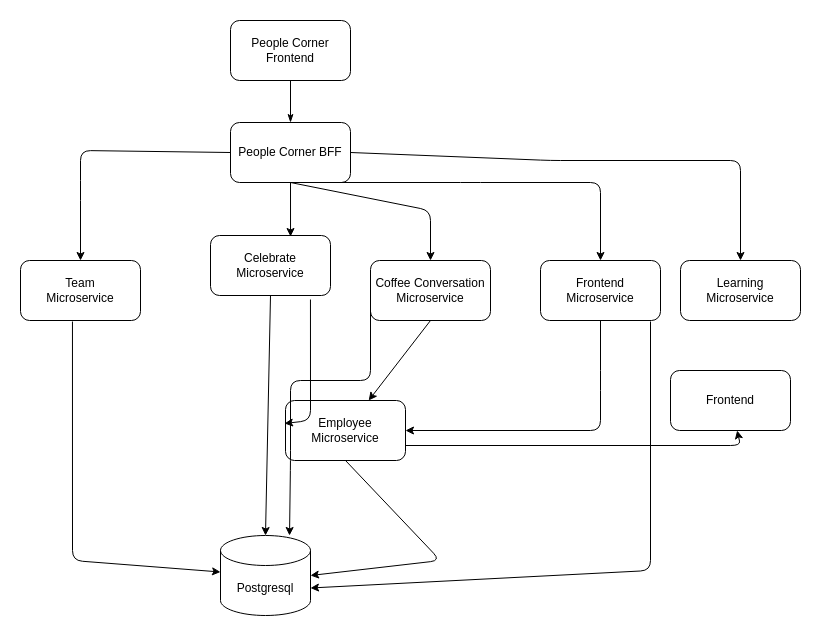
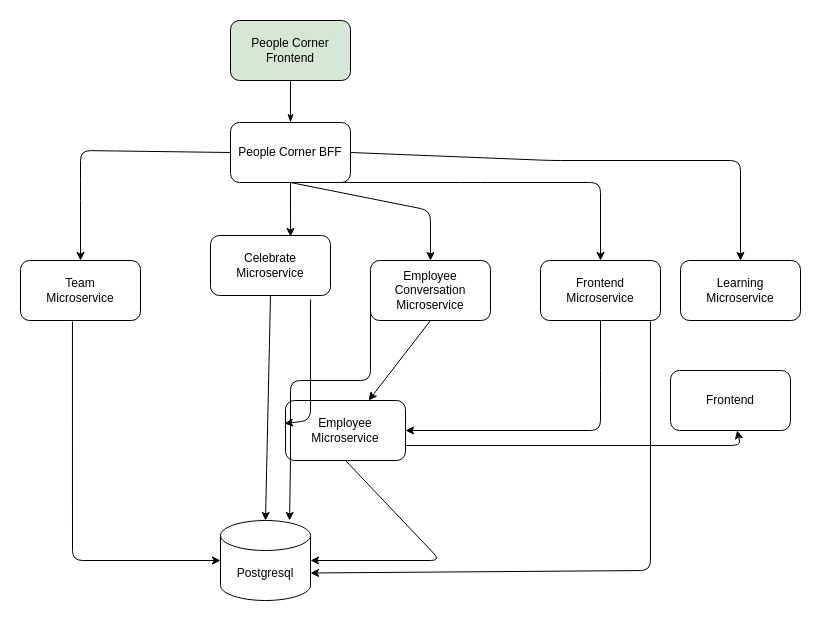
node "People Corner Frontend": fillcolor #ffffff -> #d5e8d4
node "Coffee Conversation Microservice": label "Coffee Conversation Microservice" -> "Employee Conversation Microservice"
node "Postgresql": moved (266, 576) -> (266, 561)
